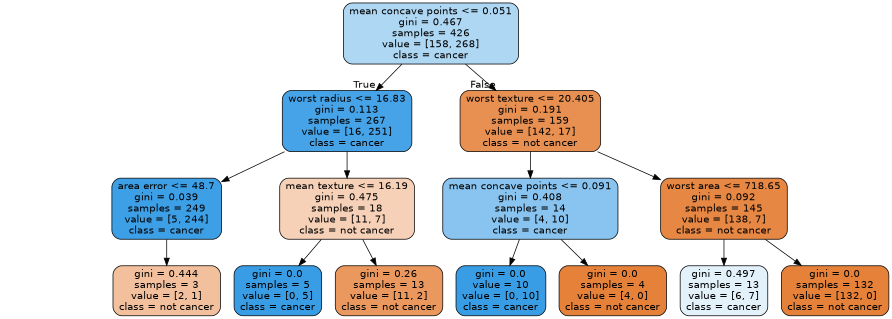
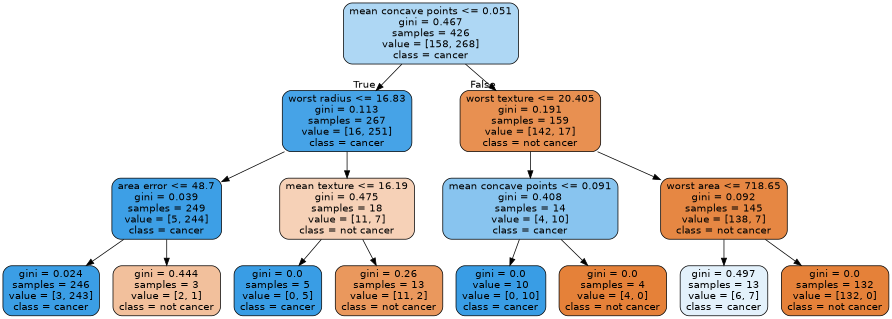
node "gini = 0.024 samples = 246 value = [3, 243] class = cancer": added
